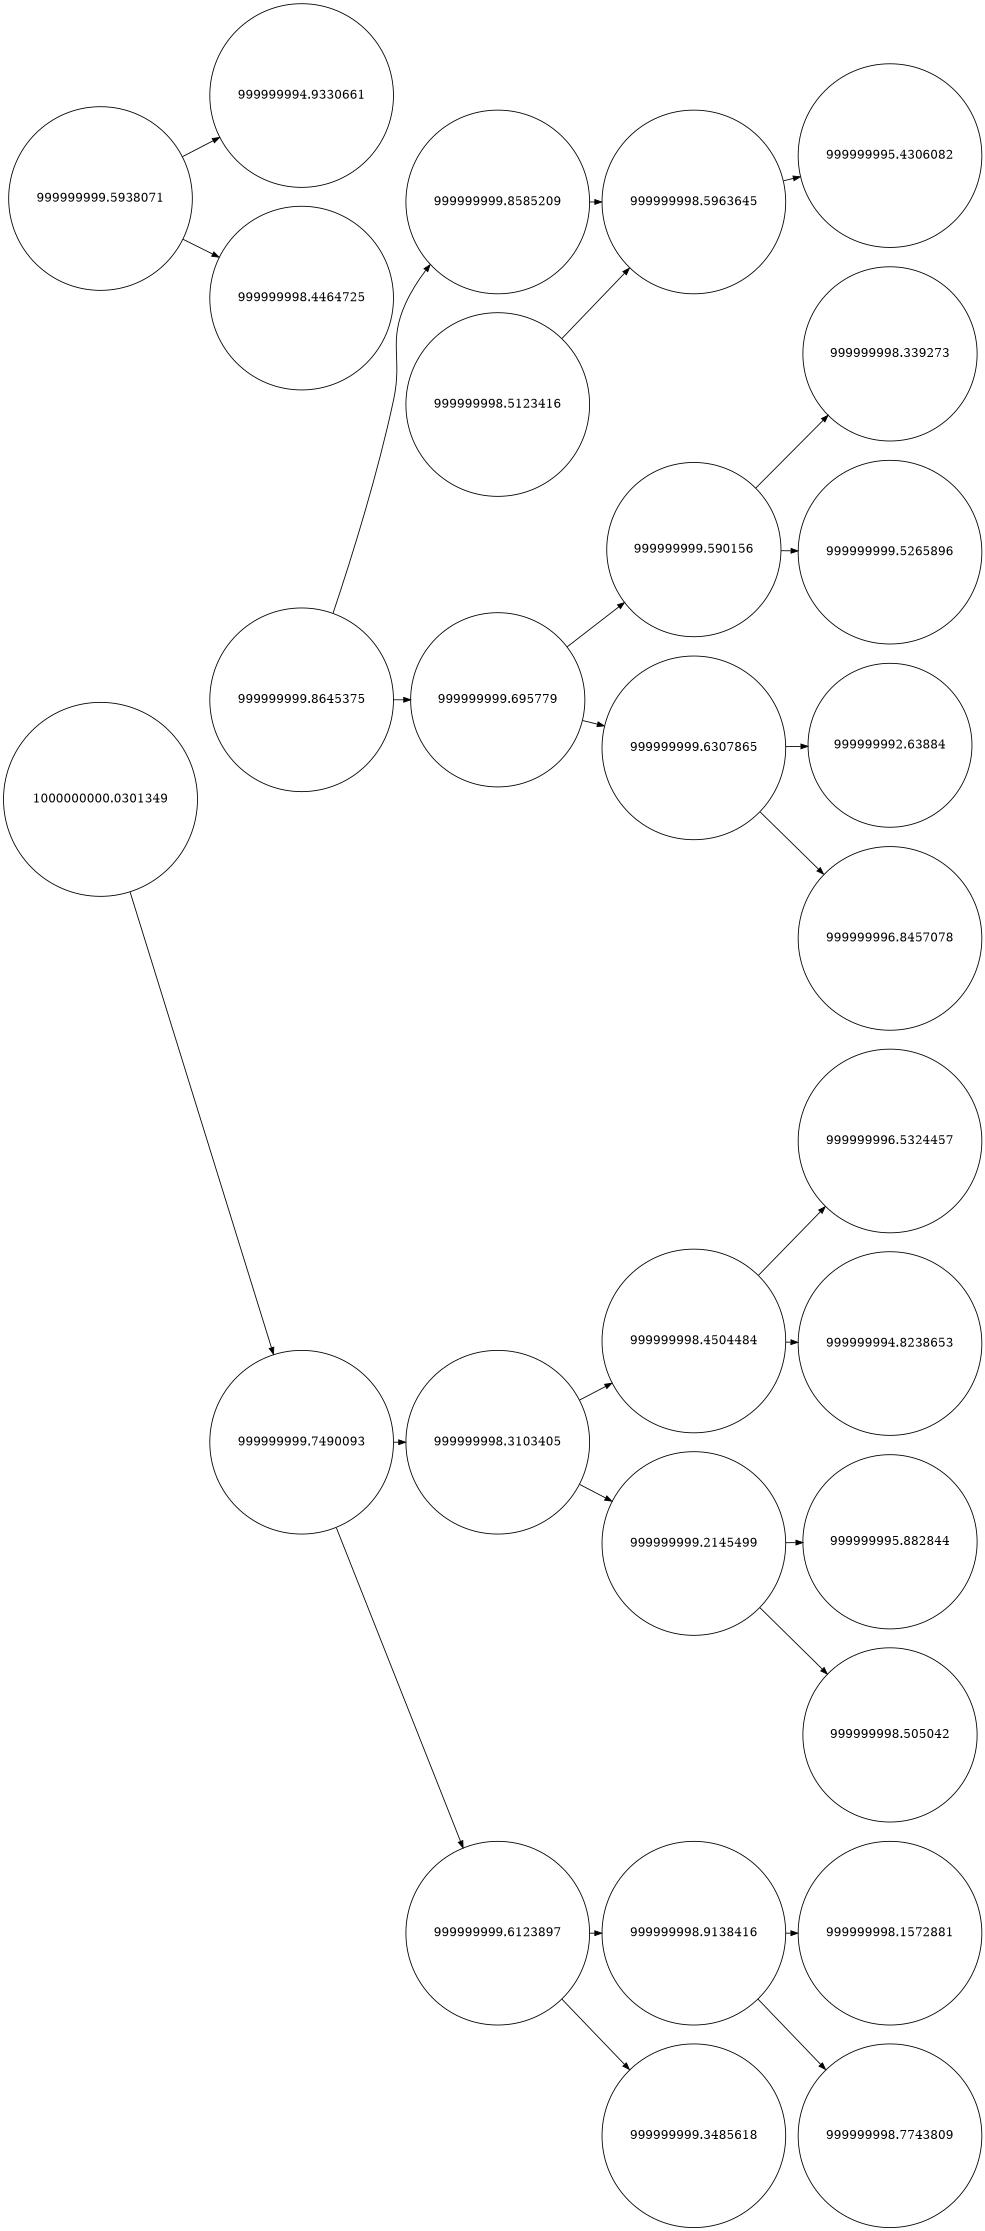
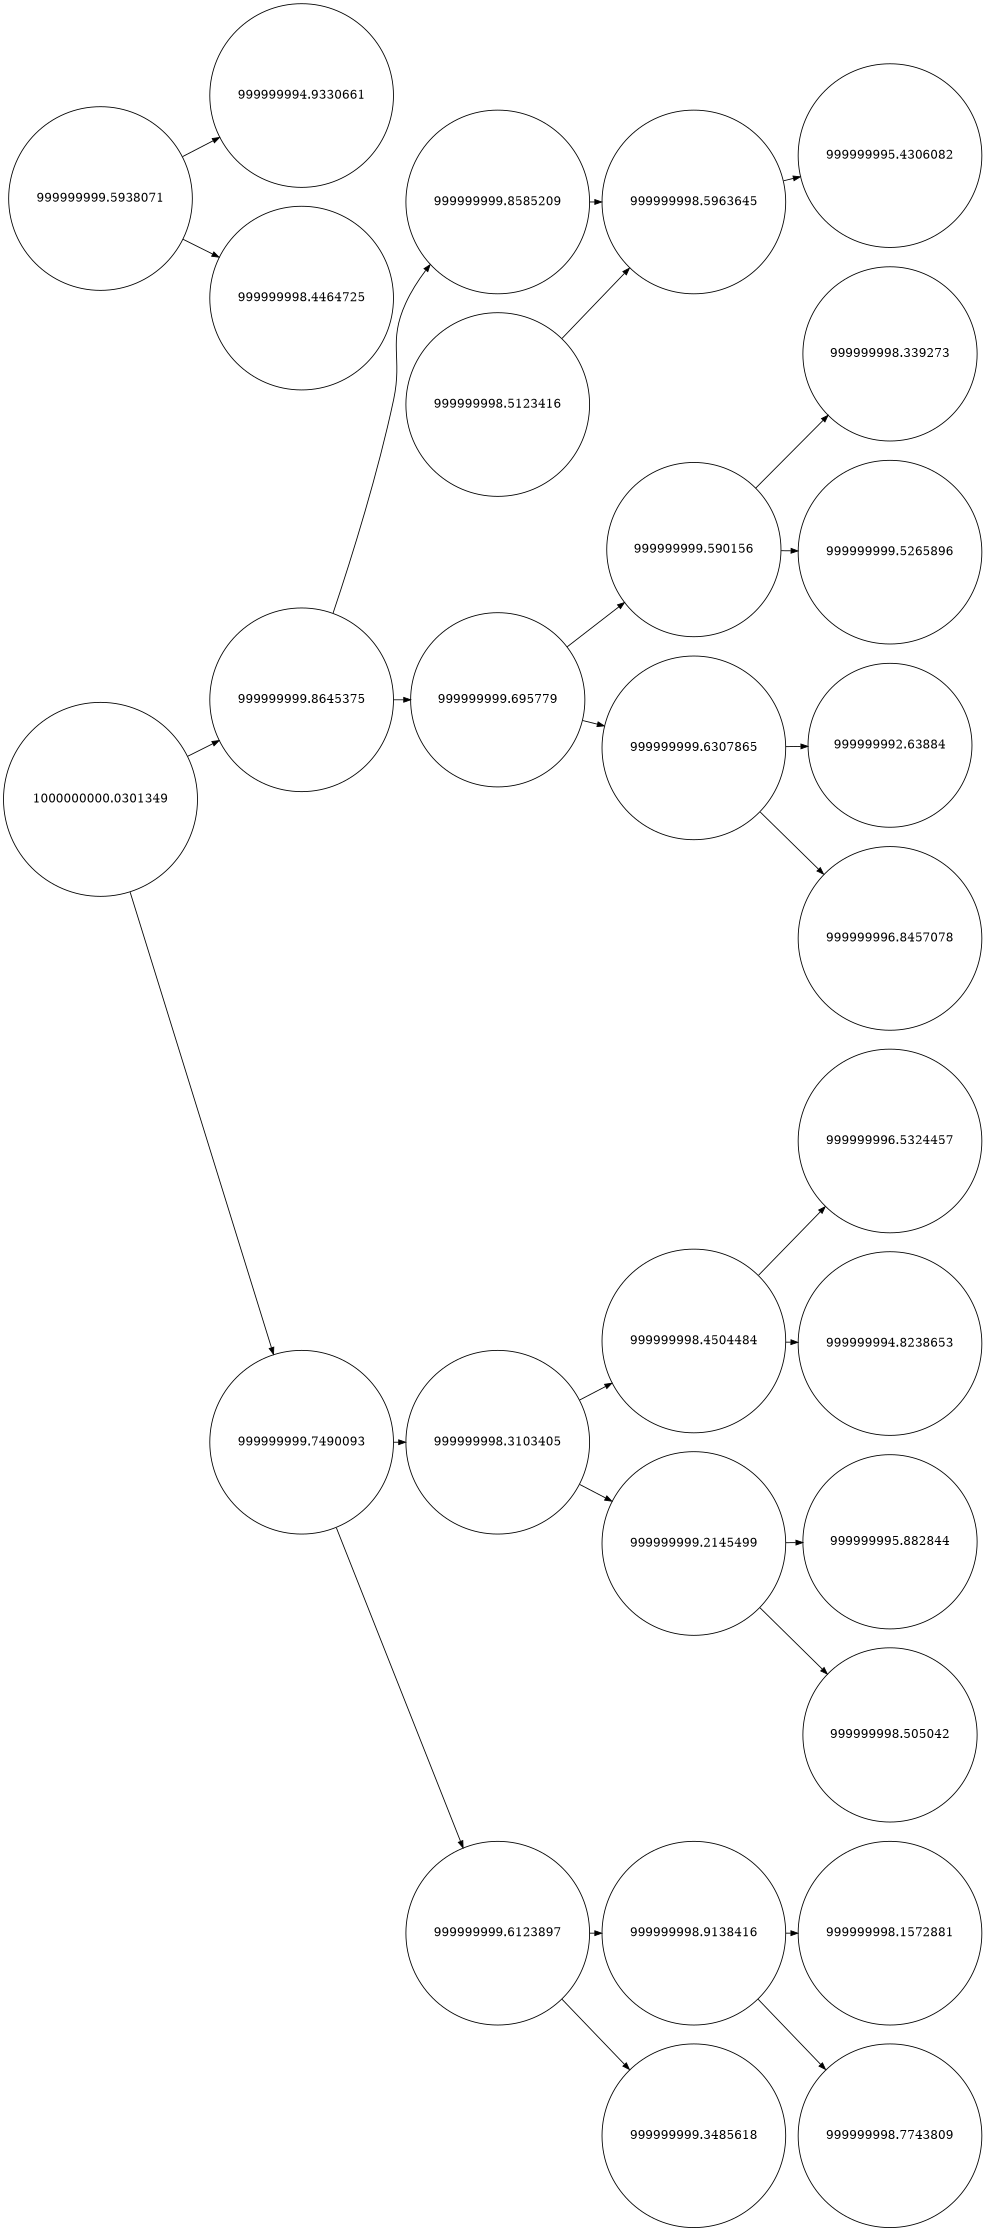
edge "1000000000.0301349" -> "999999999.8645375": added
